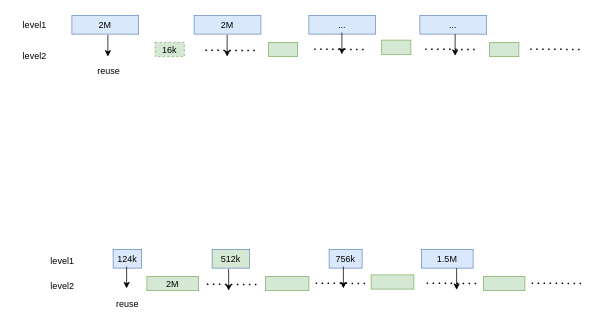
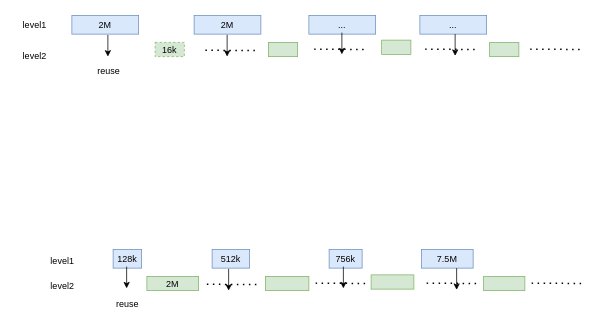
node "124k": label "124k" -> "128k"
node "512k": fillcolor #d5e8d4 -> #dae8fc
node "1.5M": label "1.5M" -> "7.5M"
